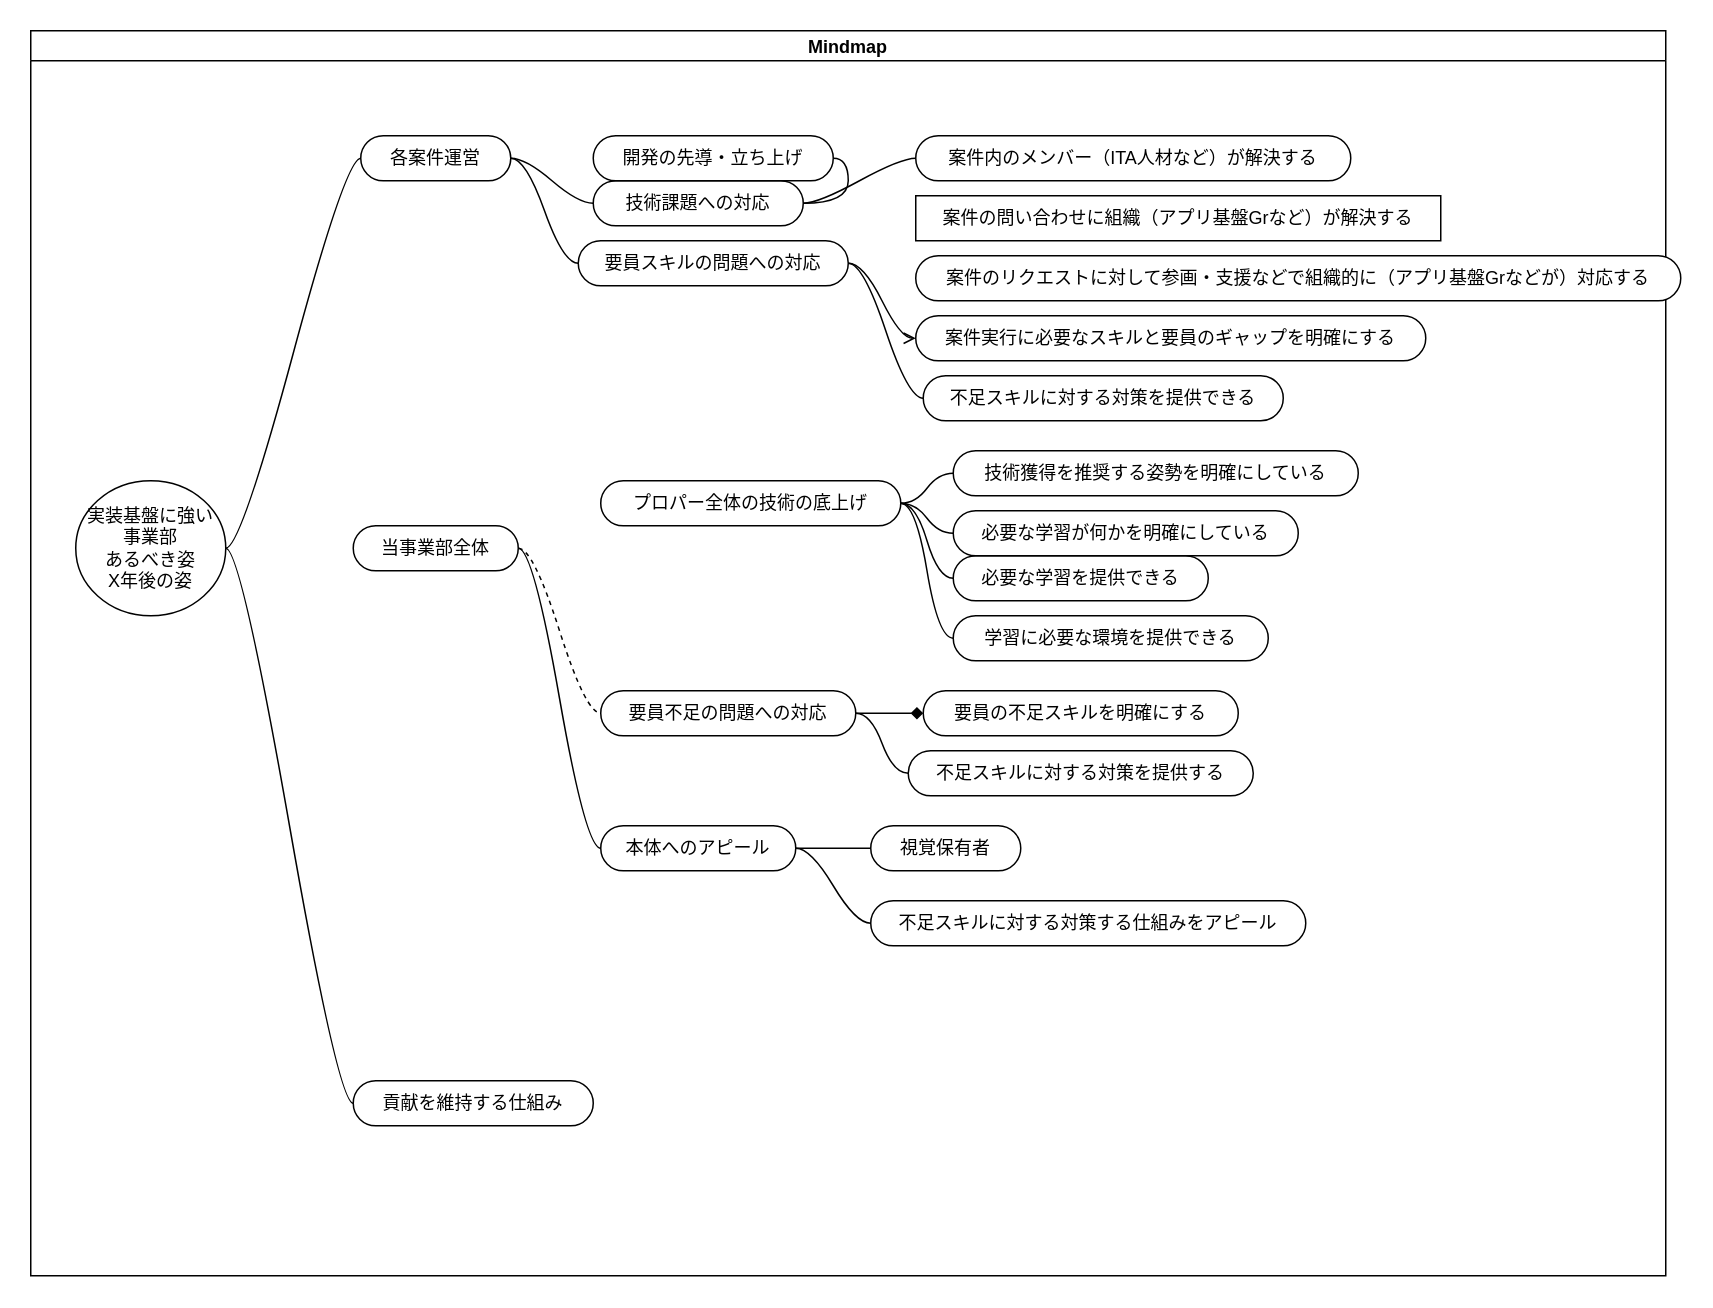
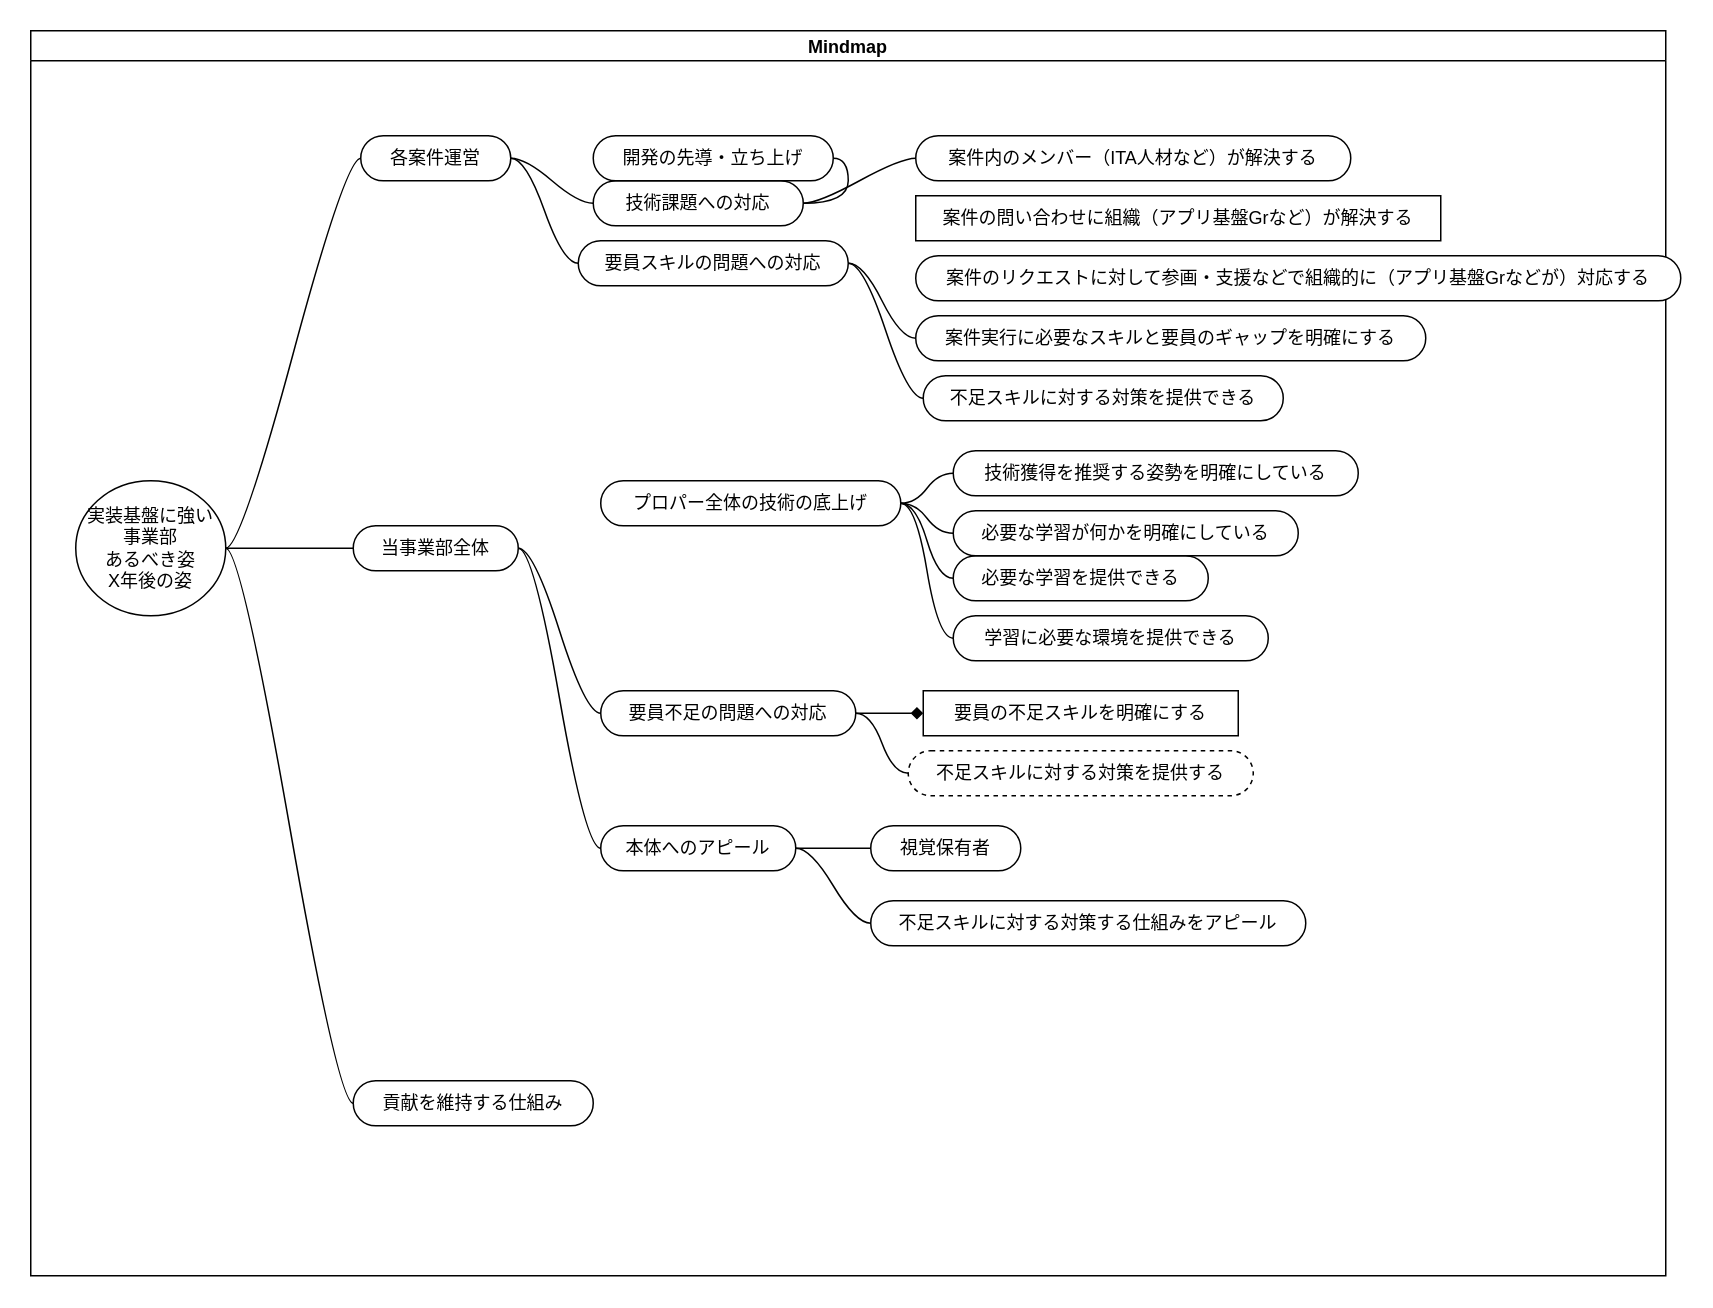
edge "要員スキルの問題への対応" -> "案件実行に必要なスキルと要員のギャップを明確にする": arrowhead open -> none
edge "実装基盤に強い 事業部 あるべき姿 X年後の姿" -- "当事業部全体": added
edge "当事業部全体" -- "要員不足の問題への対応": style dashed -> solid
node "要員の不足スキルを明確にする": shape rounded rectangle -> rectangle
node "不足スキルに対する対策を提供する": style solid -> dashed
